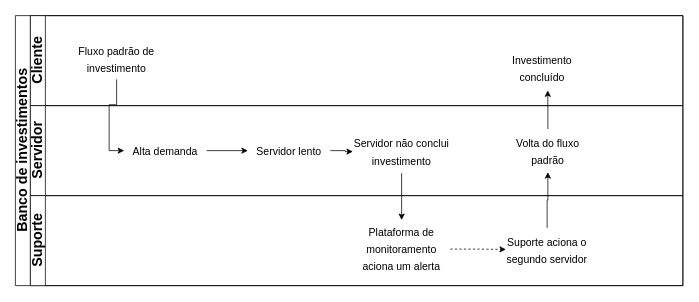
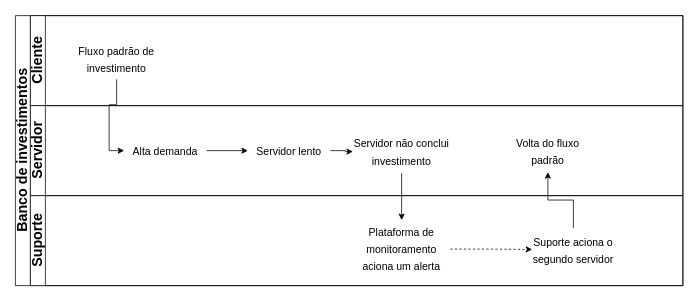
node "Investimento concluído": removed
edge "Volta do fluxo padrão" -> "Investimento concluído": removed
node "Suporte aciona o segundo servidor": moved (547, 249) -> (573, 249)
